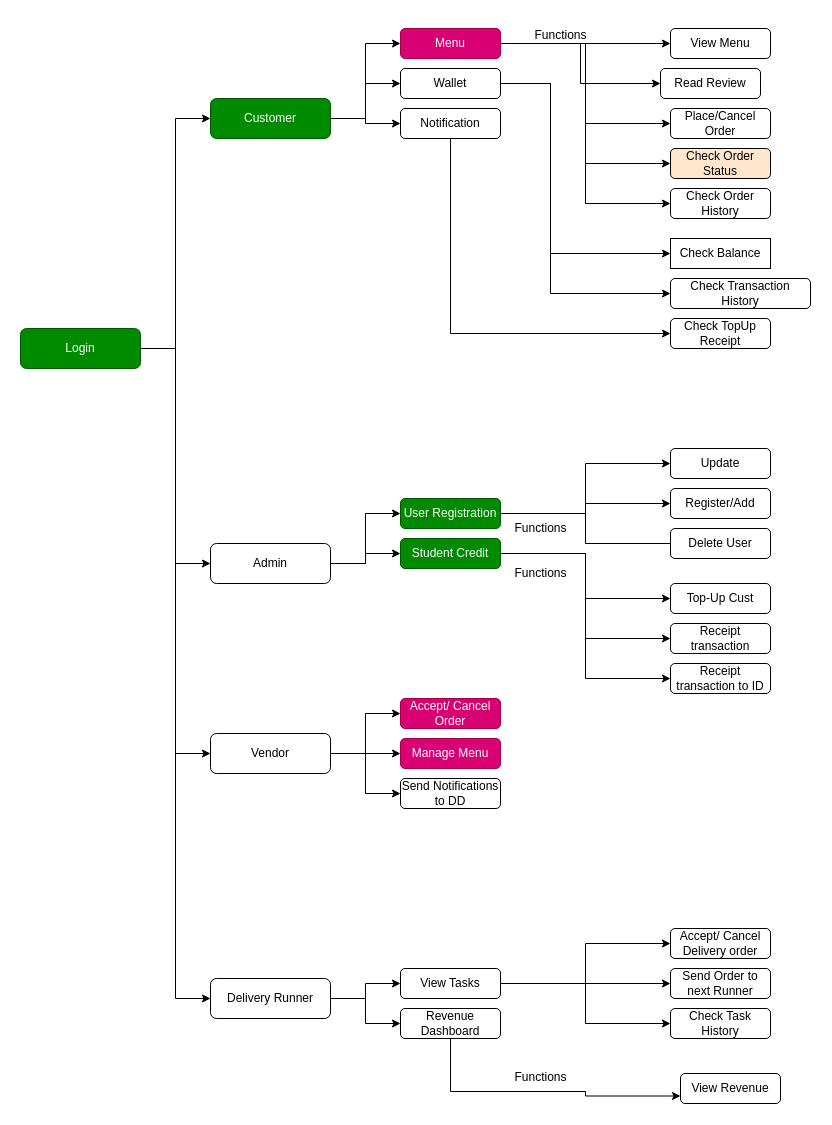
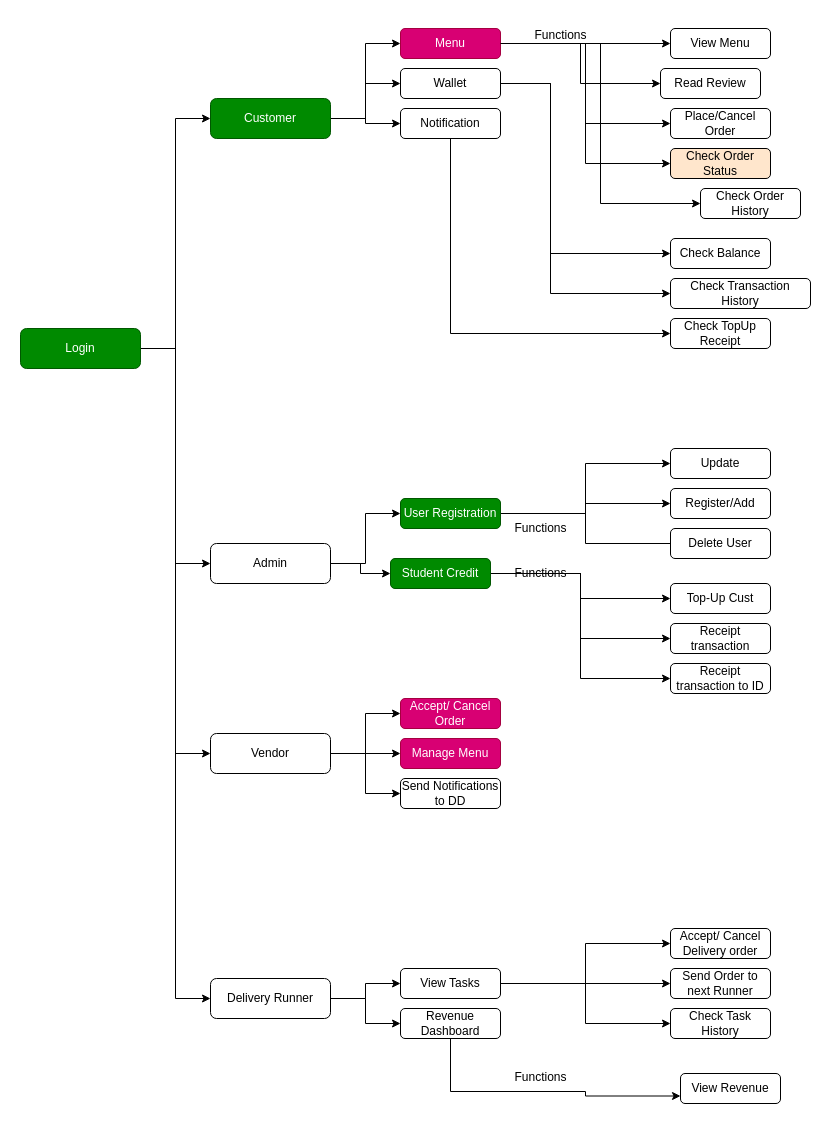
node "Check Order History": moved (721, 204) -> (751, 204)
node "Check Balance": shape rectangle -> rounded rectangle
node "Student Credit": moved (451, 554) -> (441, 574)
